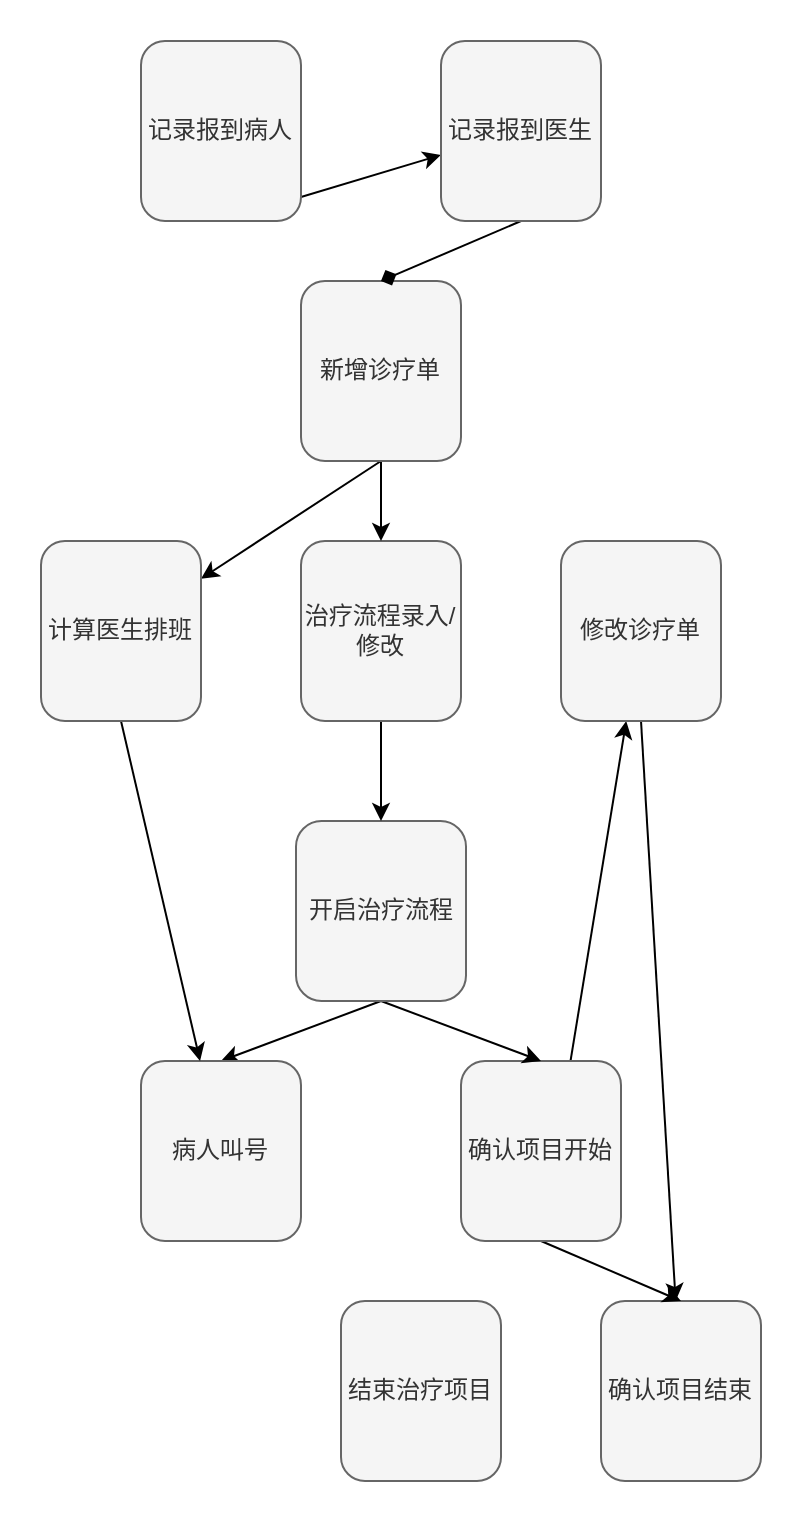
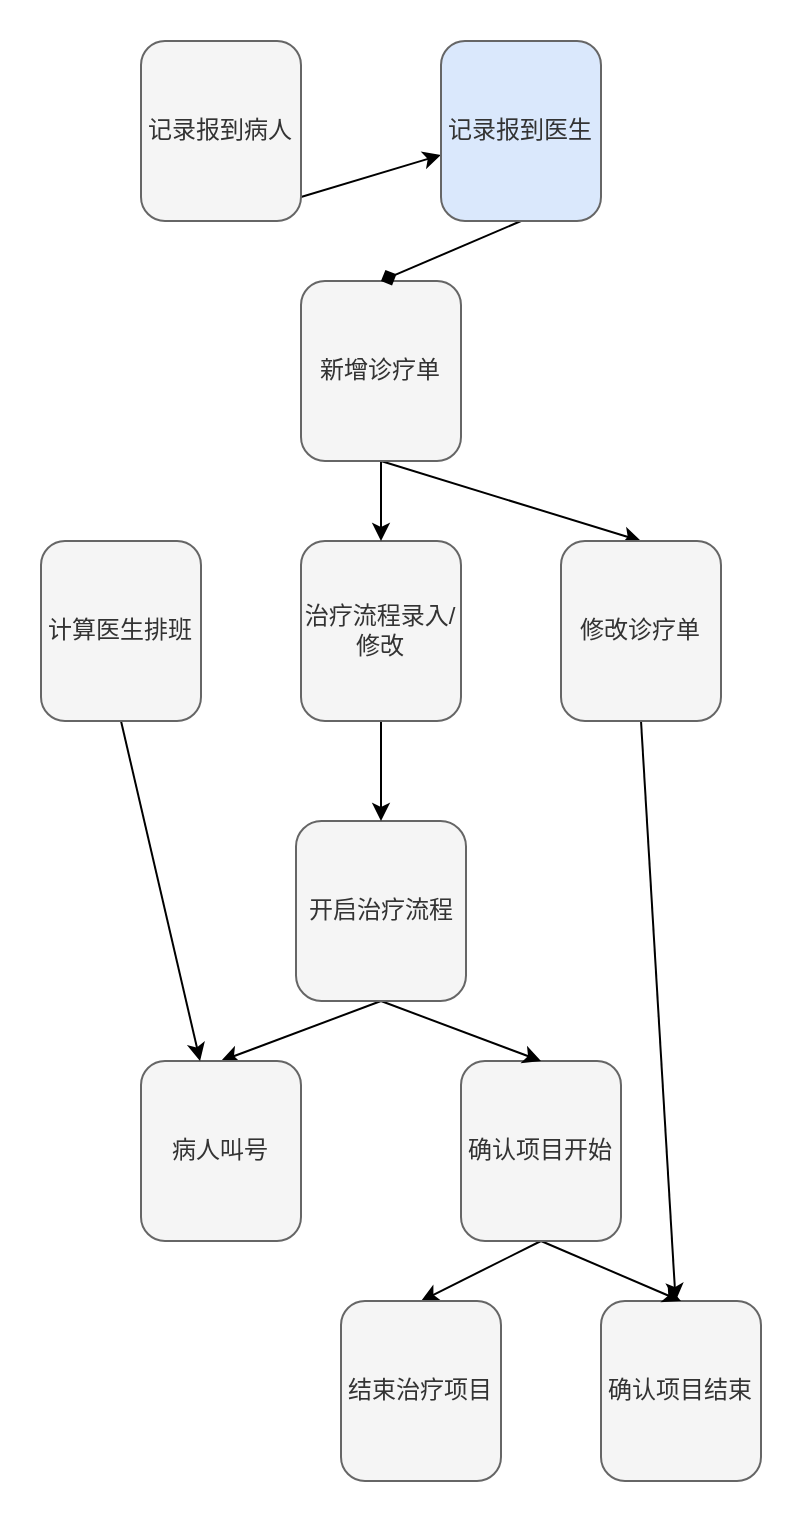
node "记录报到医生": fillcolor #f5f5f5 -> #dae8fc
edge "新增诊疗单" -> "计算医生排班": now "新增诊疗单" -> "修改诊疗单"
edge "确认项目开始" -> "修改诊疗单": now "确认项目开始" -> "结束治疗项目"
